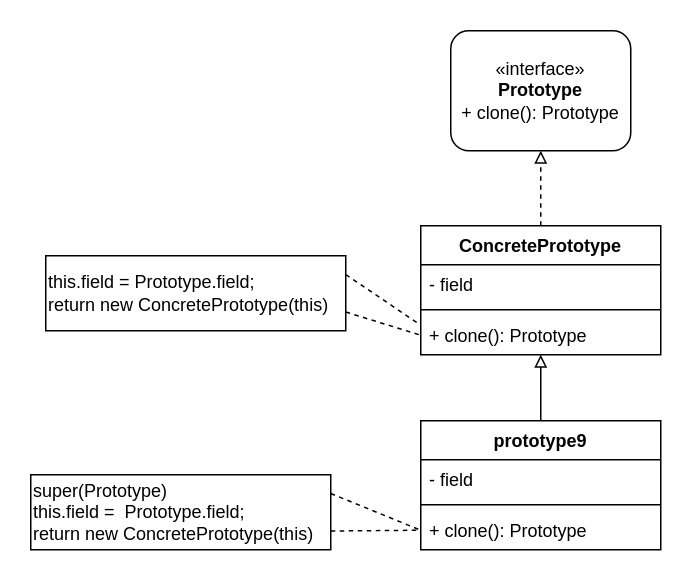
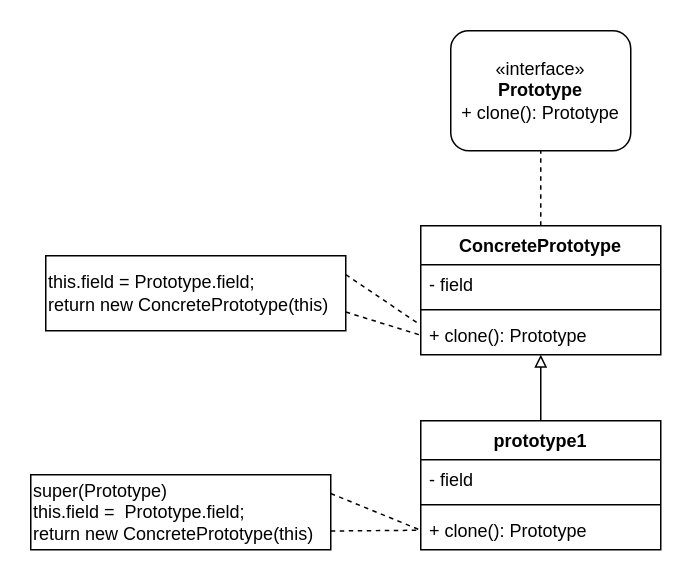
edge "ConcretePrototype" -> "«interface» Prototype + clone(): Prototype": arrowhead block -> none
node "prototype9": label "prototype9" -> "prototype1"
